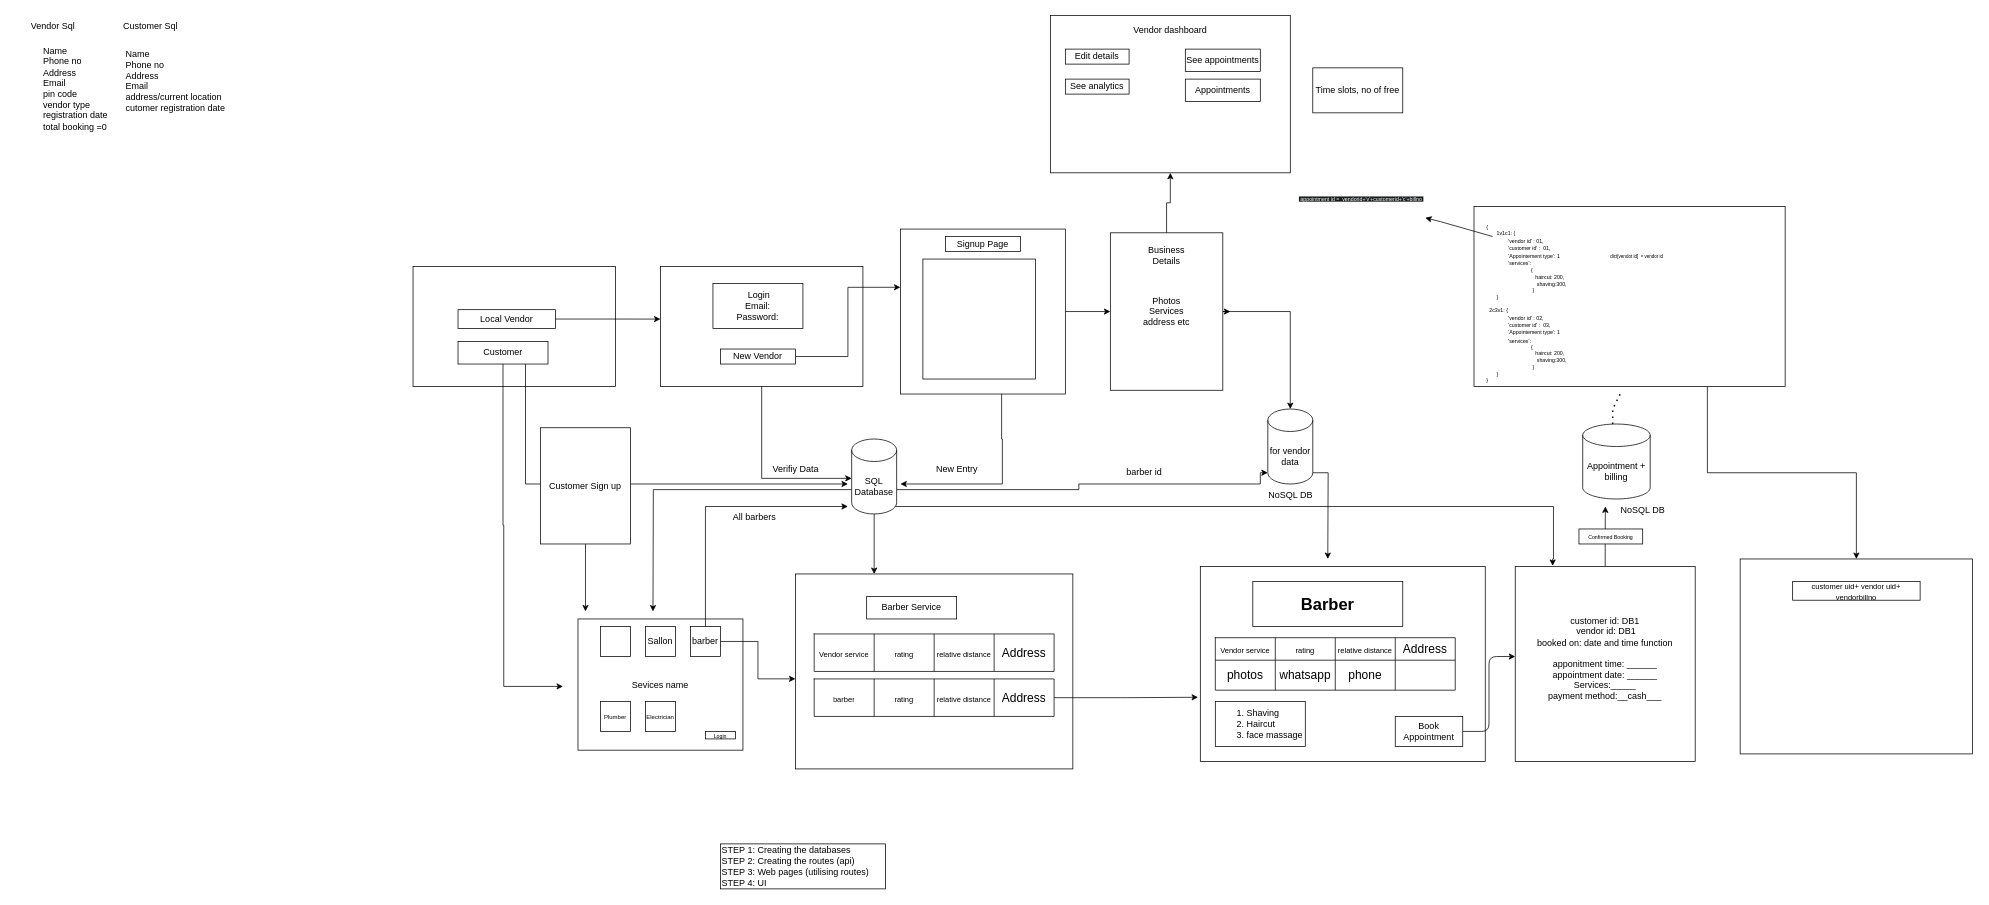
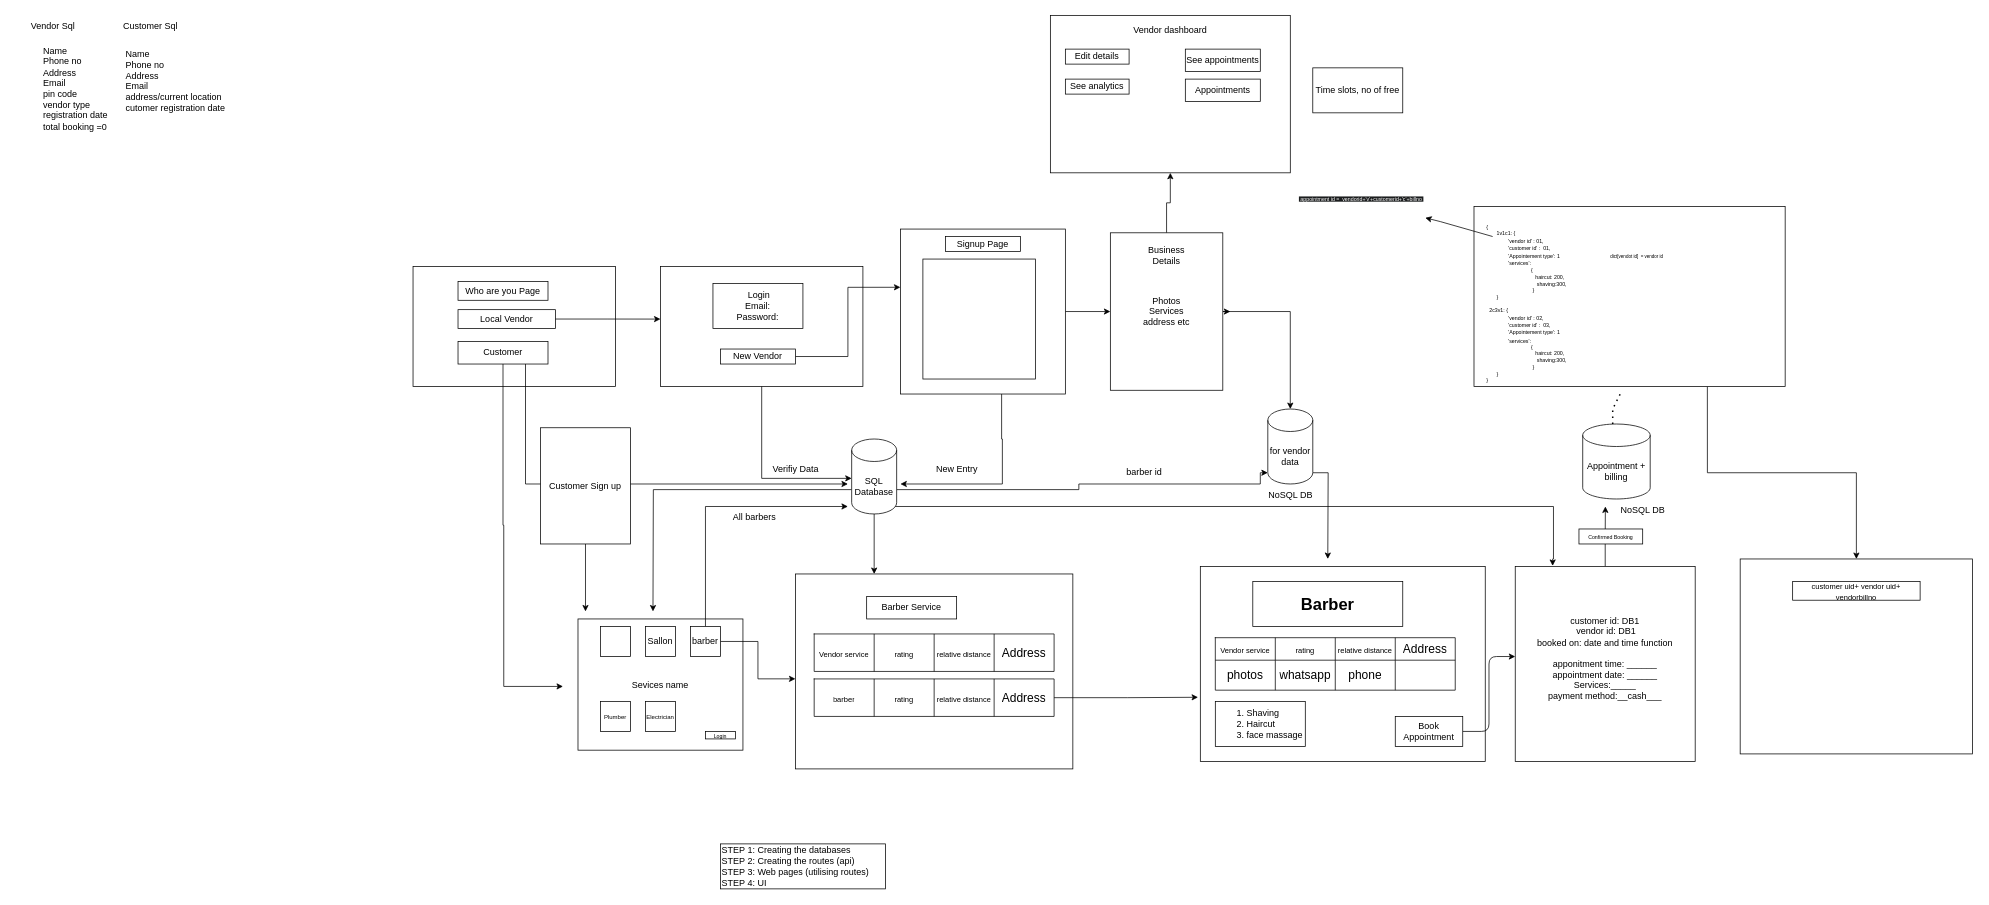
node "Who are you Page": added
